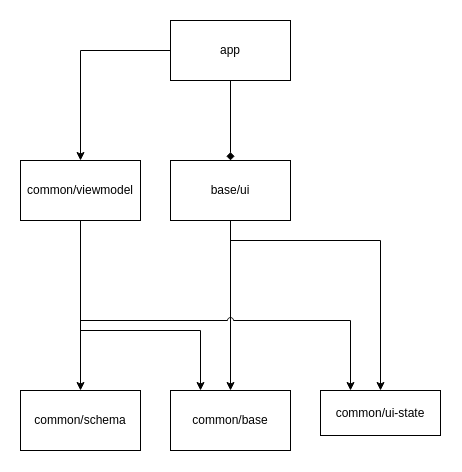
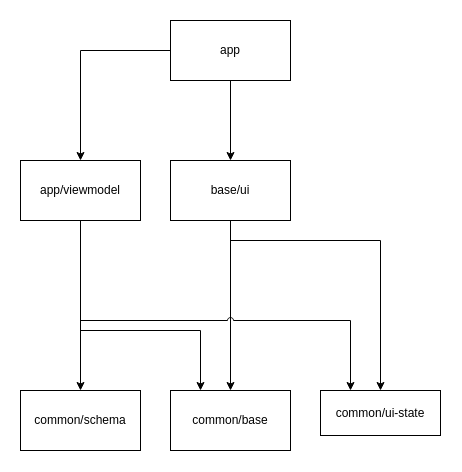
edge "app" -> "base/ui": arrowhead diamond -> classic
node "common/viewmodel": label "common/viewmodel" -> "app/viewmodel"
